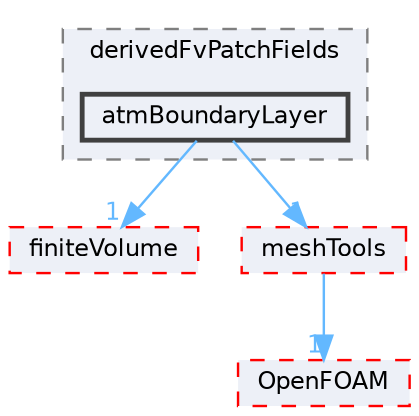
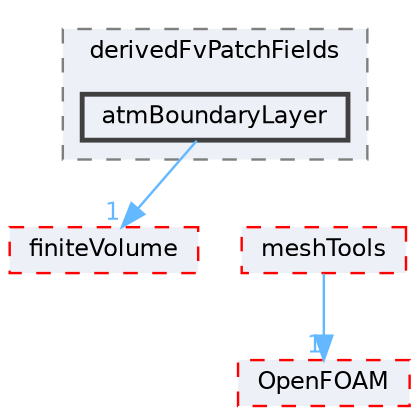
edge "atmBoundaryLayer" -> "meshTools": removed
